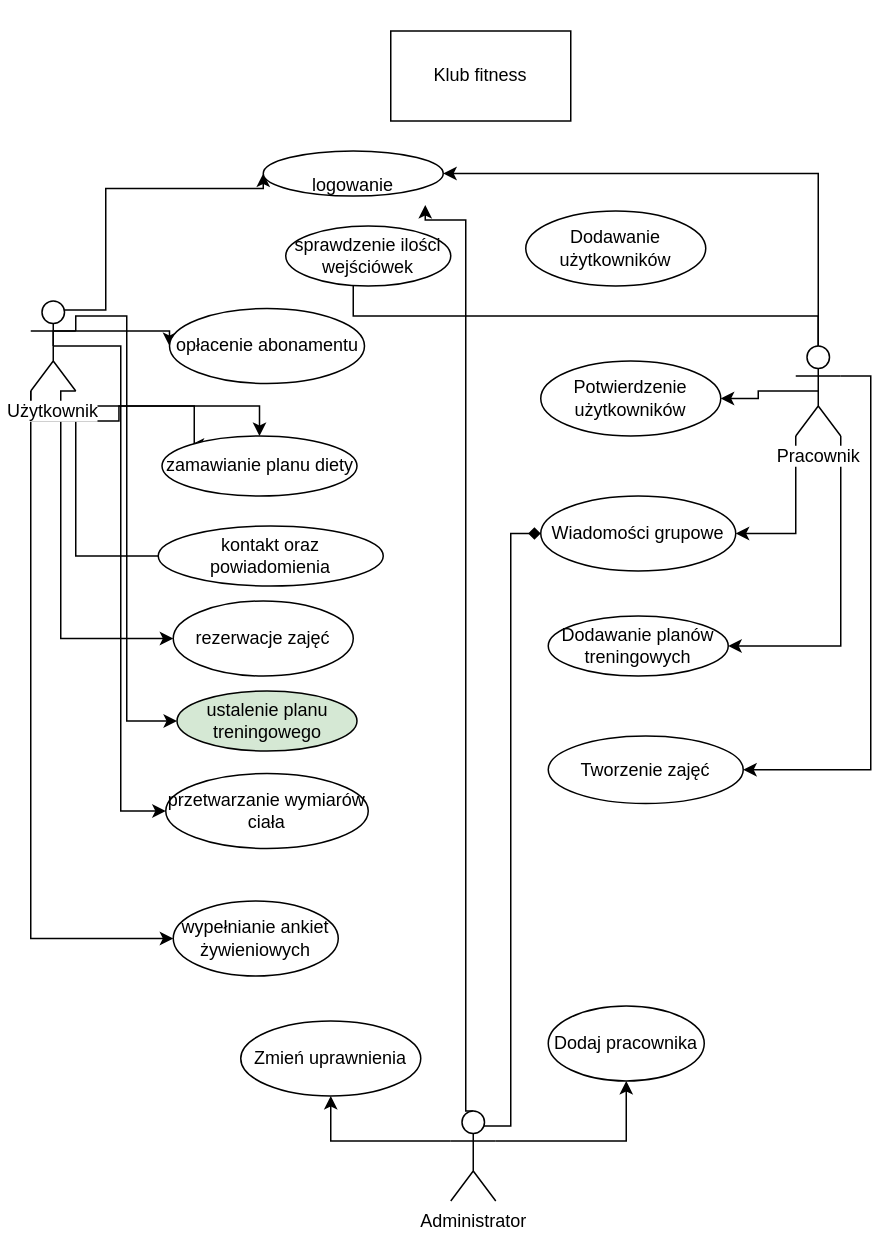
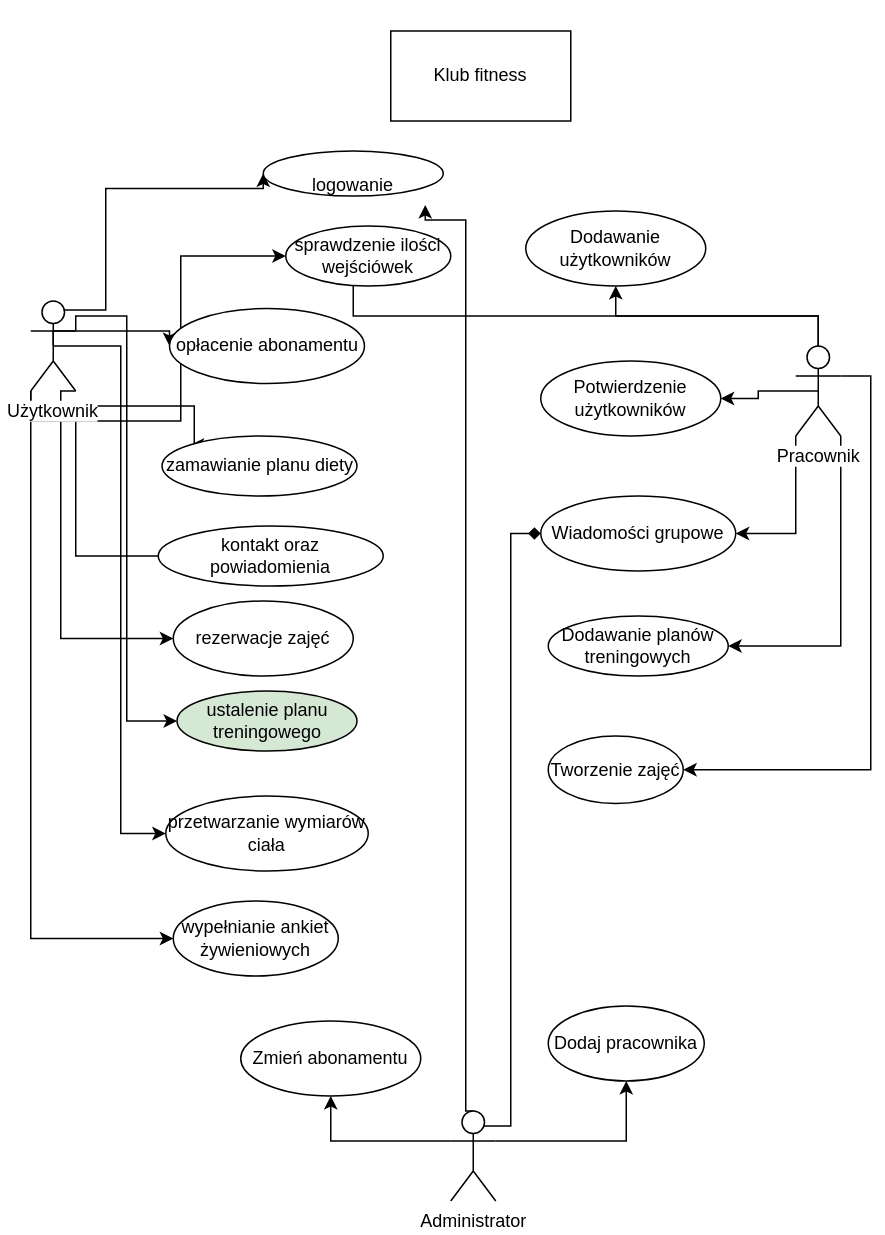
edge "Pracownik" -> "logowanie": now "Pracownik" -> "Dodawanie użytkowników"
edge "Użytkownik" -> "zamawianie planu diety": now "Użytkownik" -> "sprawdzenie ilości wejściówek"
node "Tworzenie zajęć": size 195x68 -> 135x68
node "przetwarzanie wymiarów ciała": moved (267, 811) -> (267, 833)
node "Zmień uprawnienia": label "Zmień uprawnienia" -> "Zmień abonamentu"
